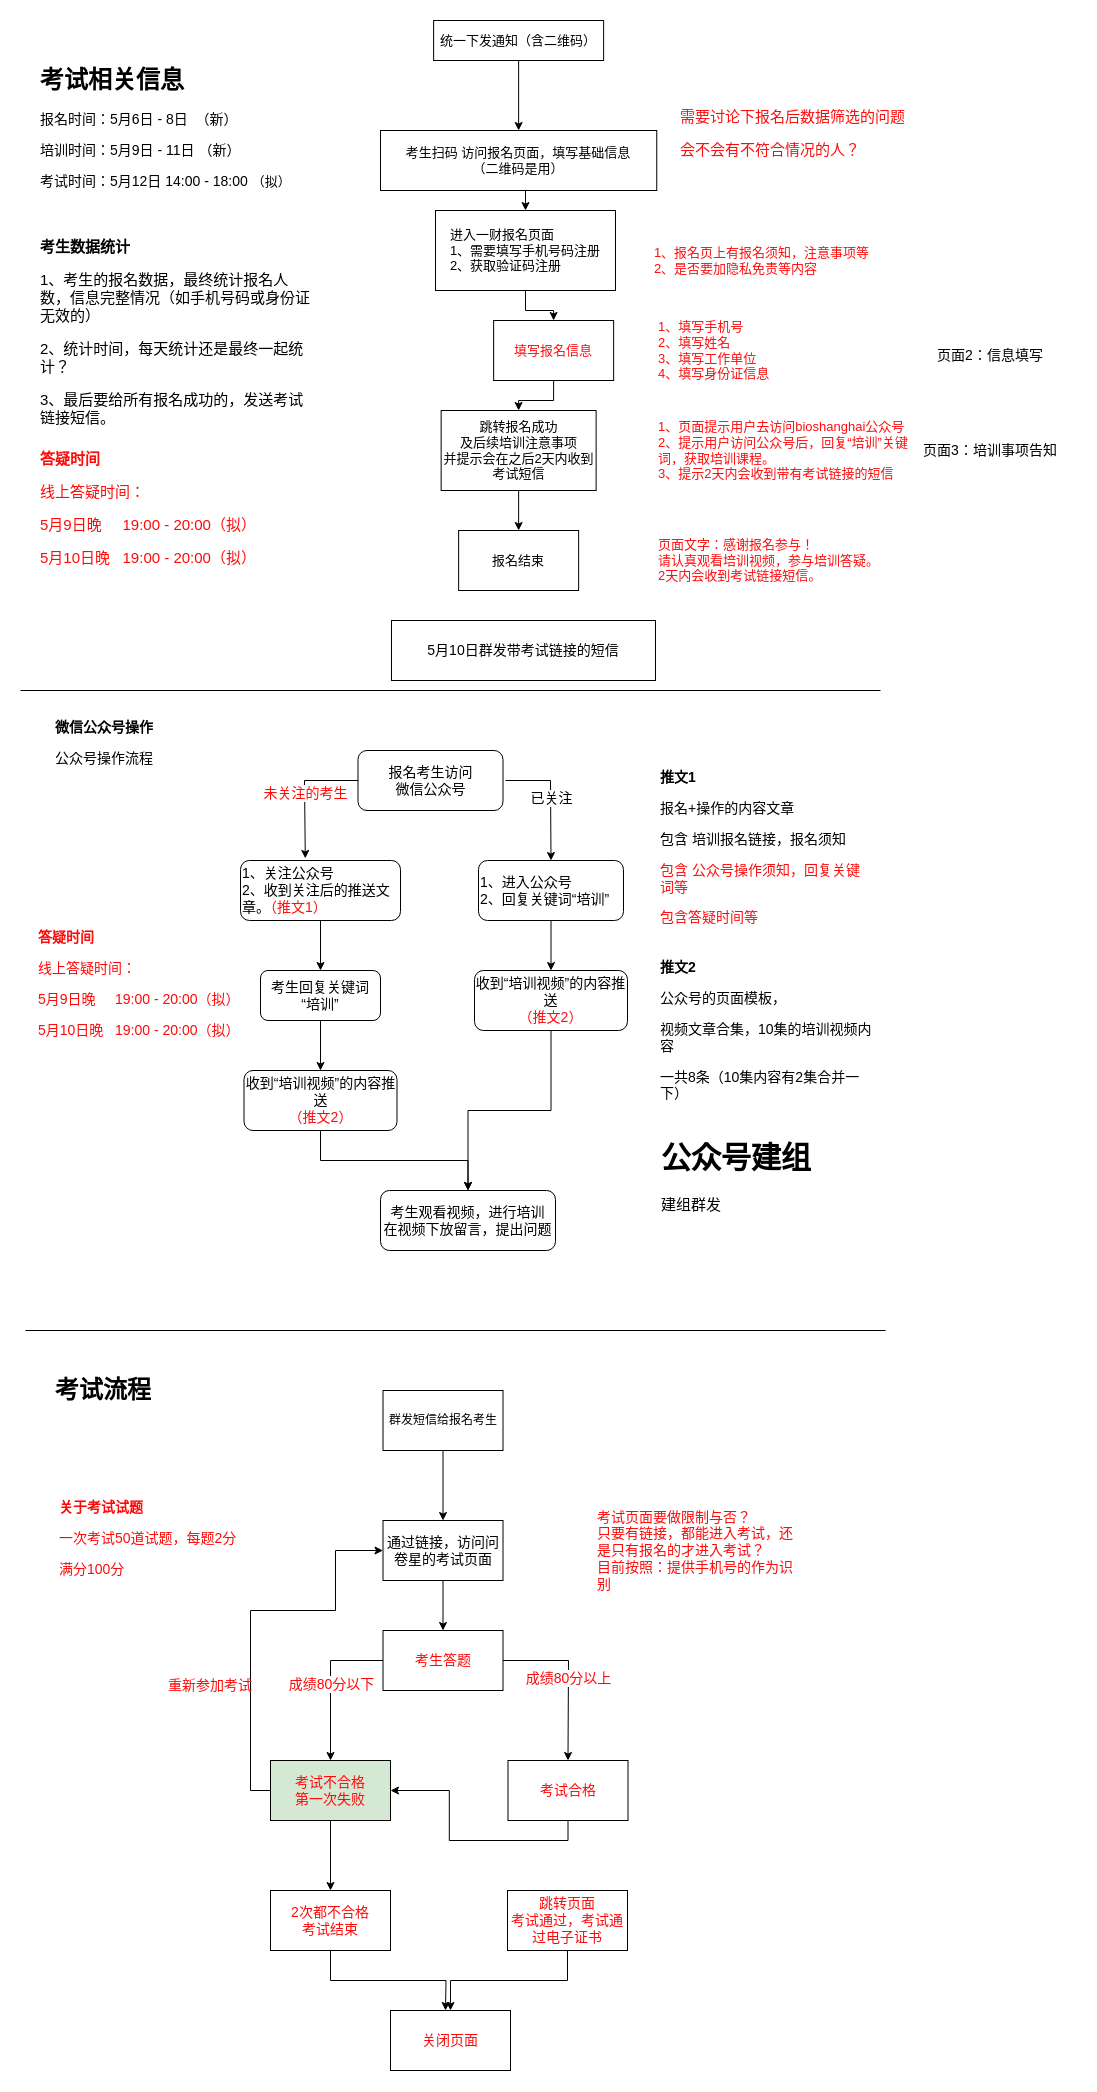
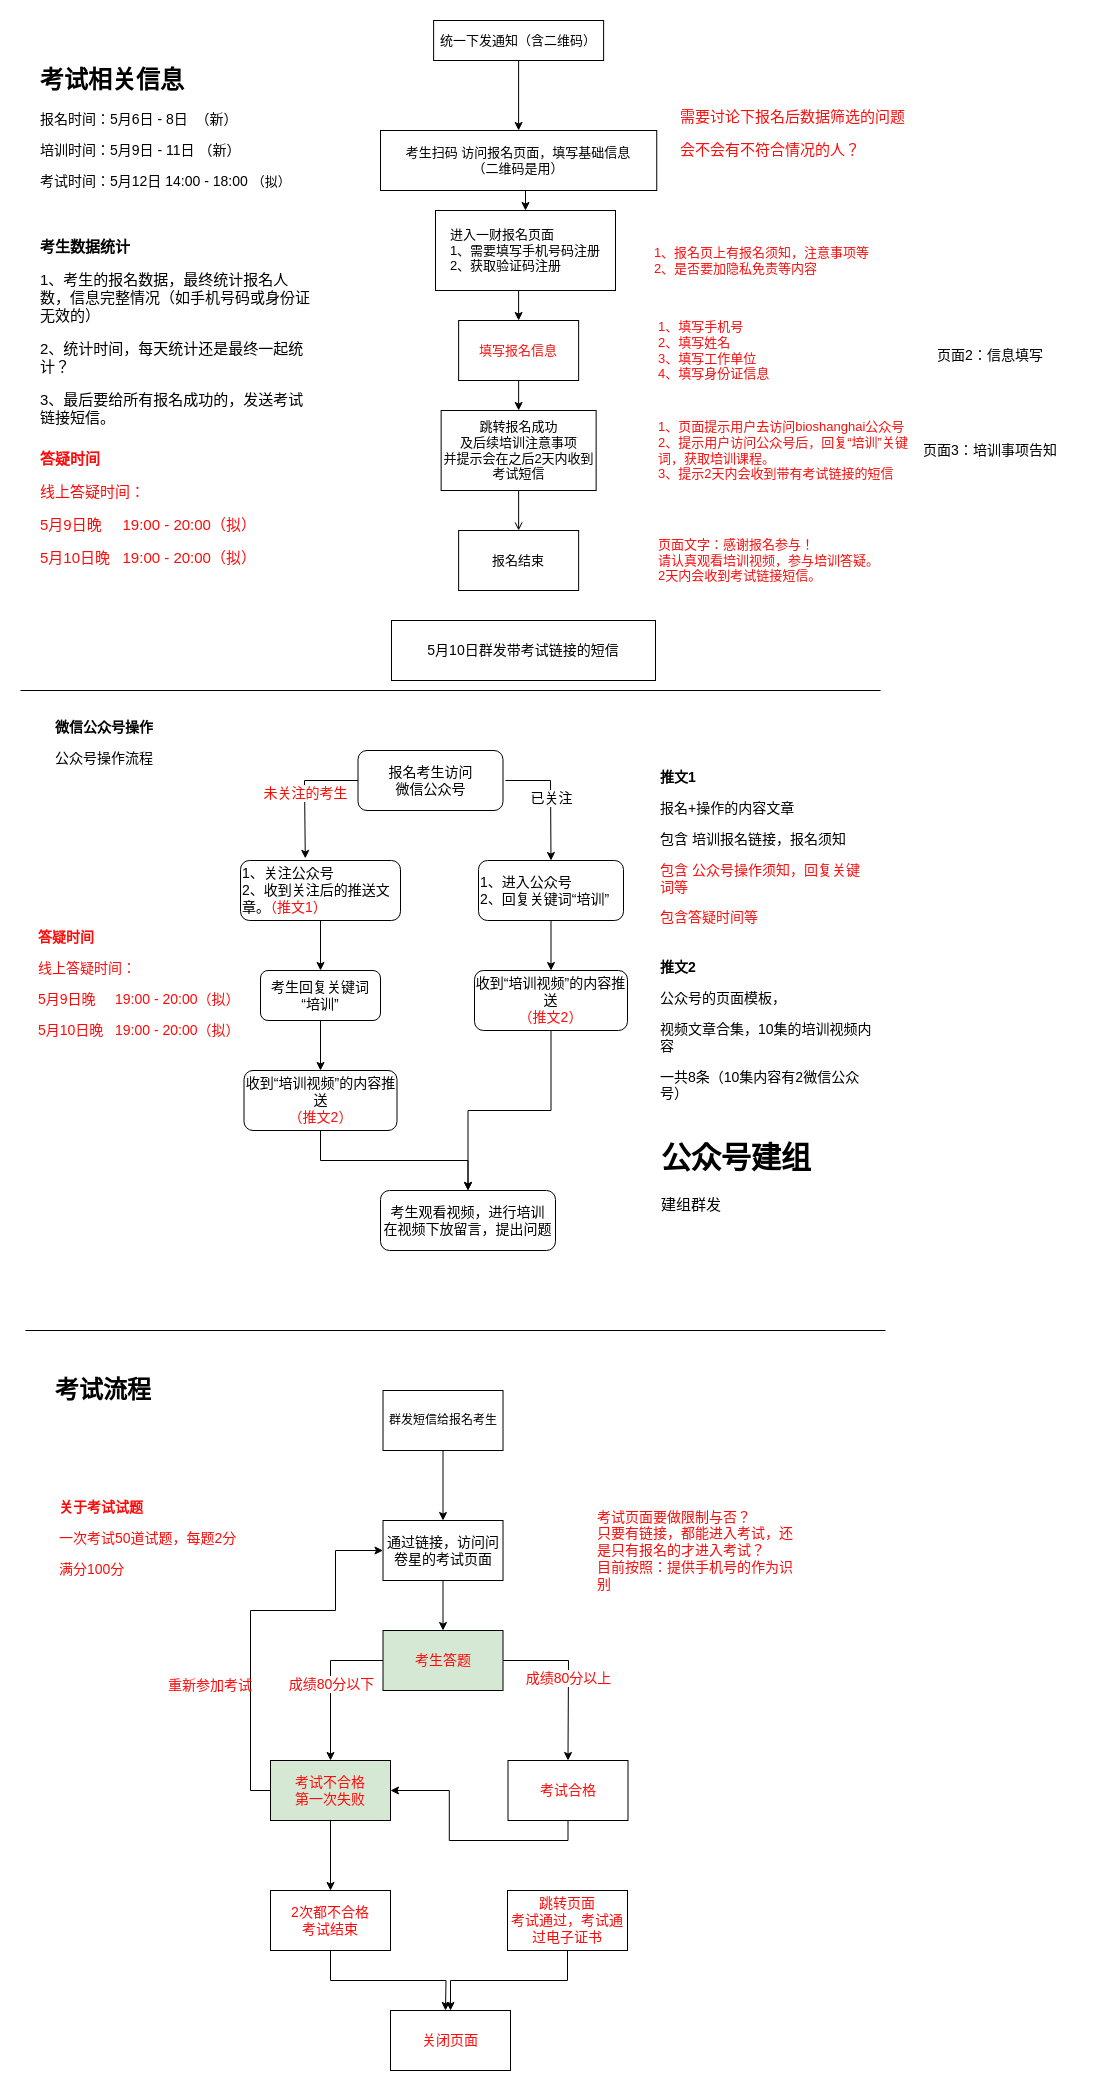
node "填写报名信息": moved (554, 351) -> (519, 351)
edge "跳转报名成功及后续培训注意事项并提示会在之后2天内收到考试短信" -> "报名结束": arrowhead classic -> open
node "推文2公众号的页面模板， 视频文章合集，10集的培训视频内容 一共8条（10集内容有2集合并一下）": label "推文2公众号的页面模板， 视频文章合集，10集的培训视频内容 一共8条（10集内容有2集合并一下）" -> "推文2公众号的页面模板， 视频文章合集，10集的培训视频内容 一共8条（10集内容有2微信公众号）"
node "考生答题": fillcolor #ffffff -> #d5e8d4
